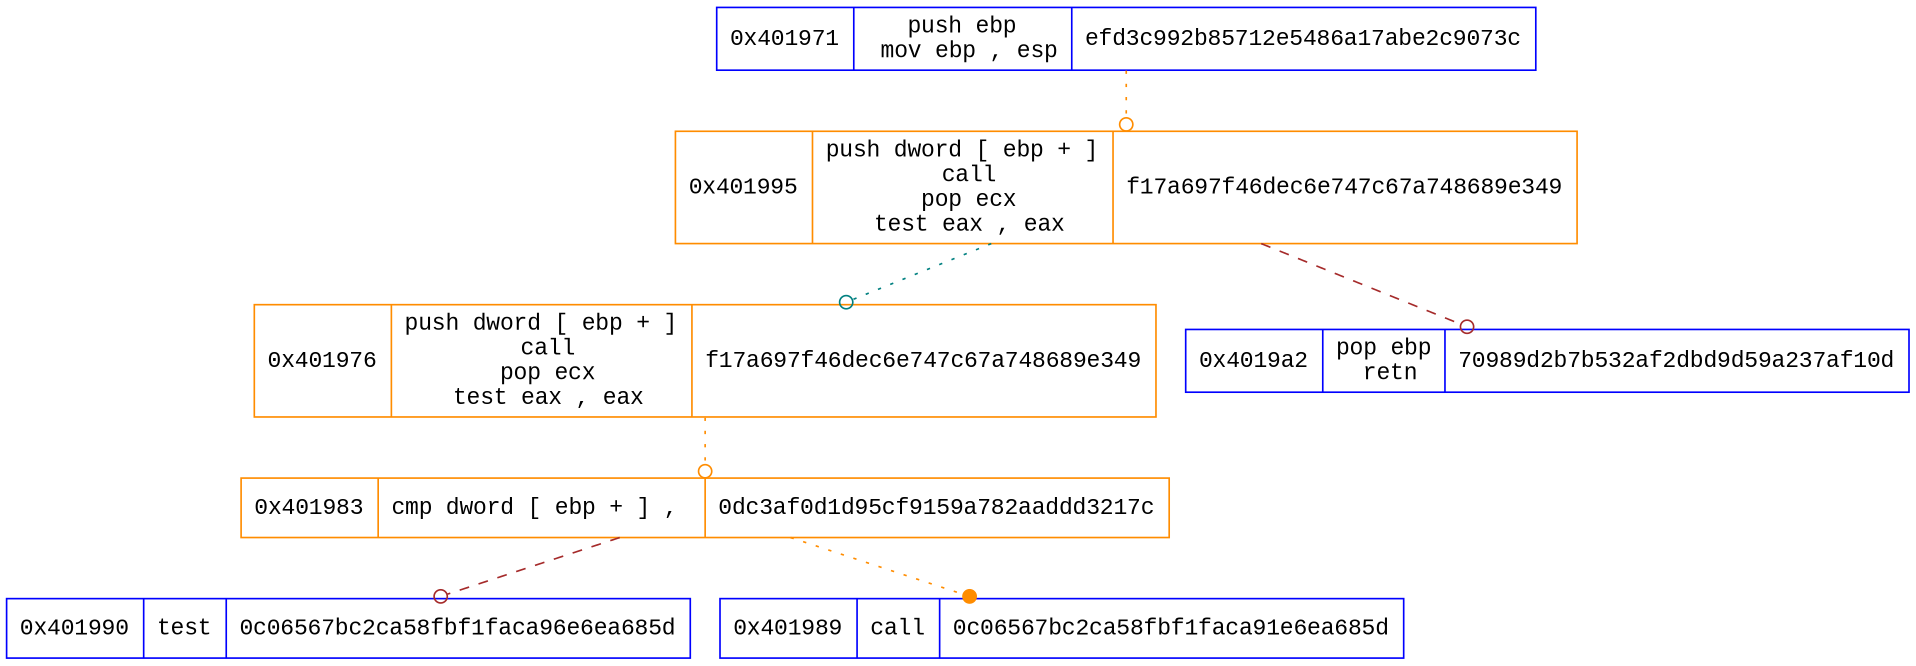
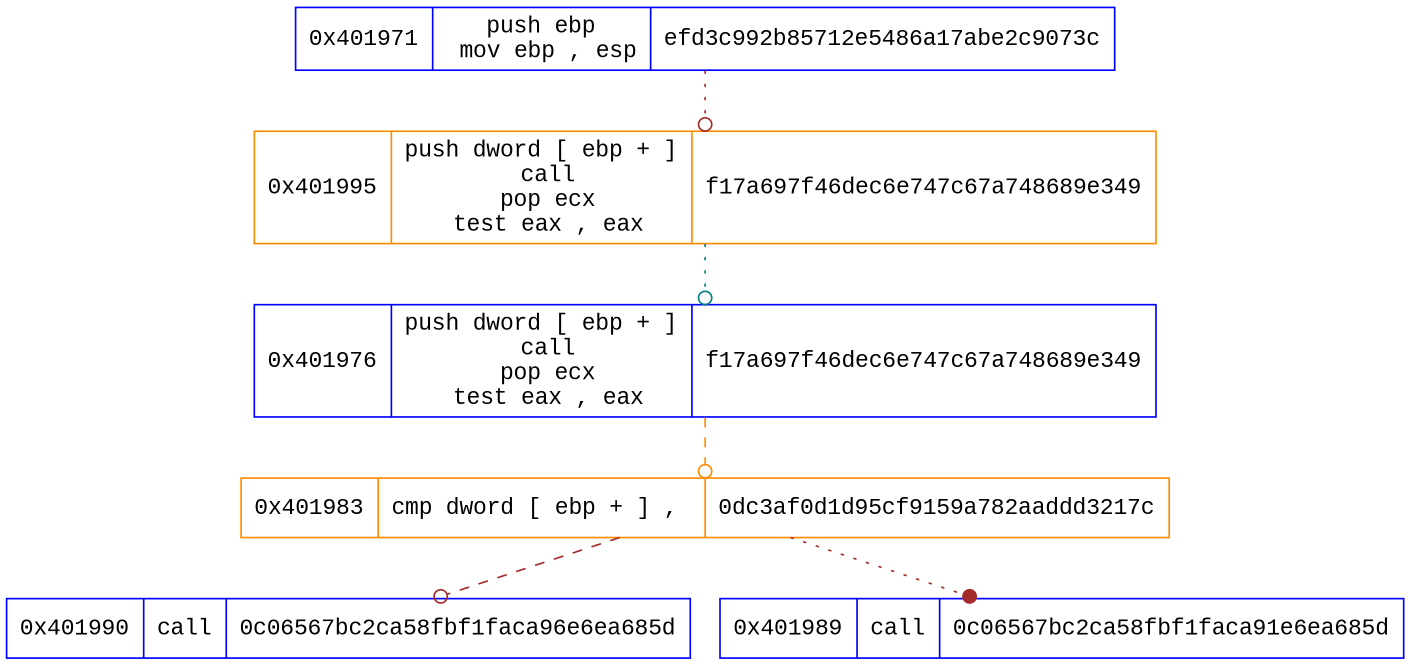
edge "0x401971" -> "0x401995": color darkorange -> brown
node "0x401976": color darkorange -> blue
node "0x4019a2": removed
edge "0x401976" -> "0x401983": style dotted -> dashed
edge "0x401983" -> "0x401989": color darkorange -> brown
node "0x401990": text "test" -> "call"
